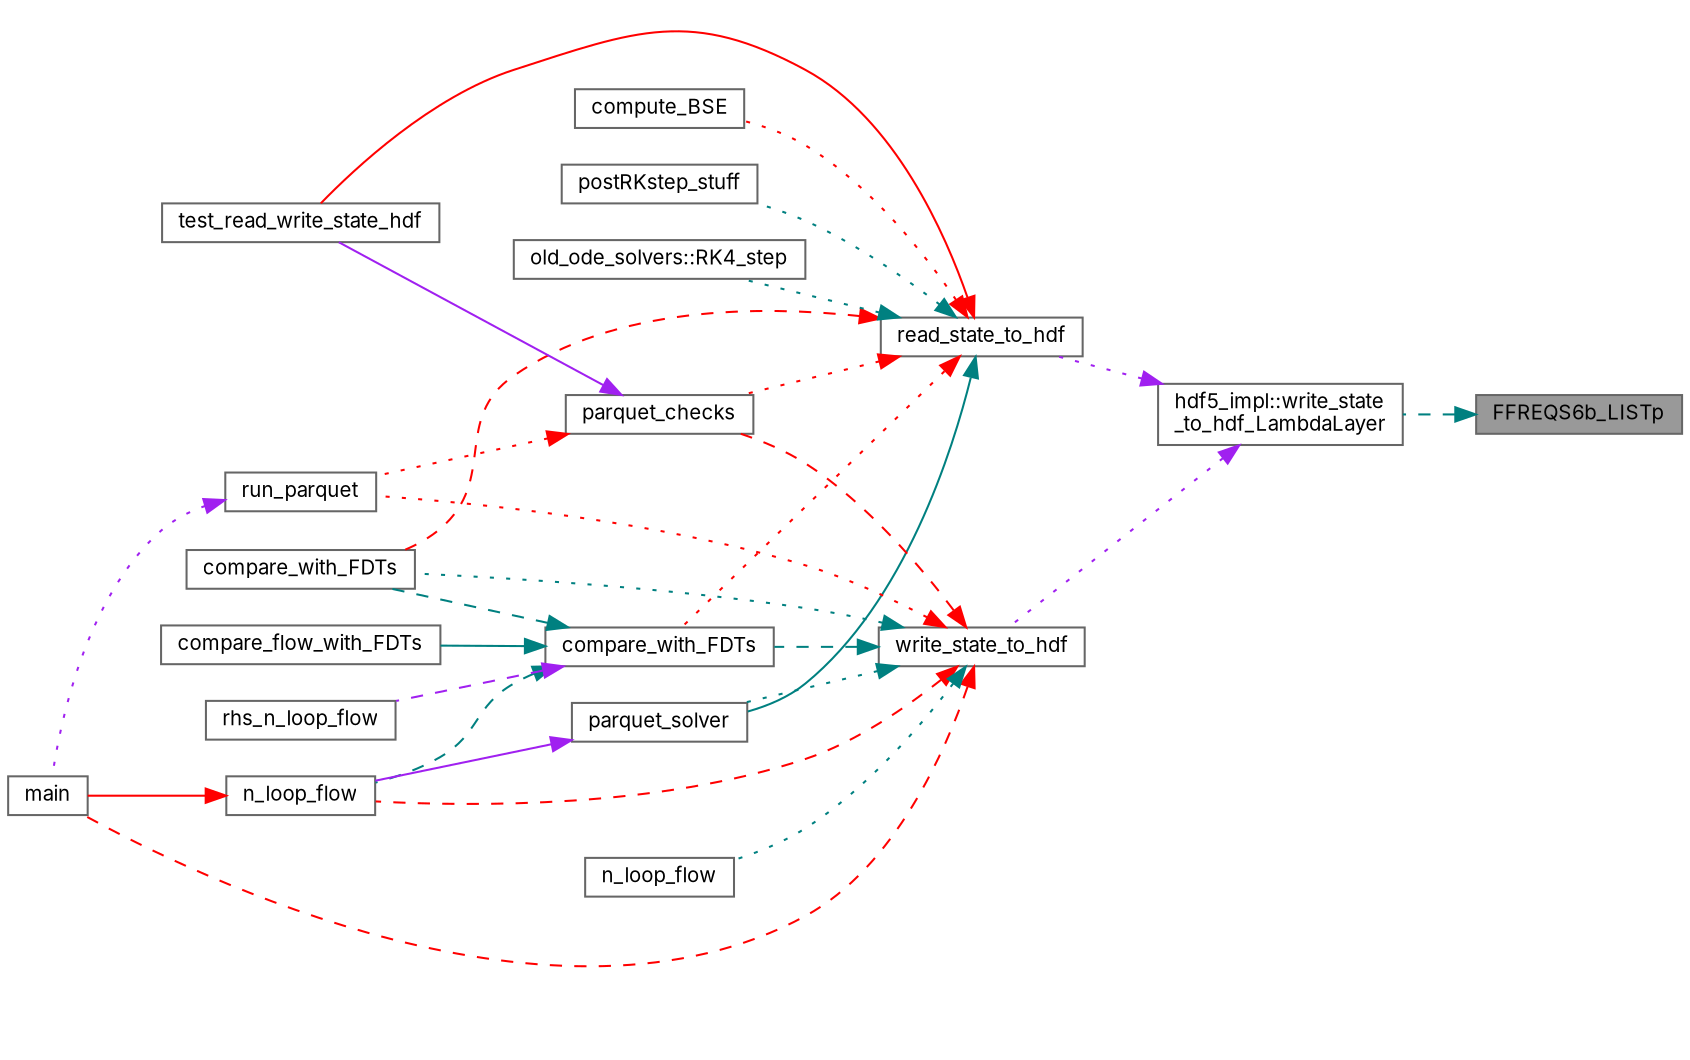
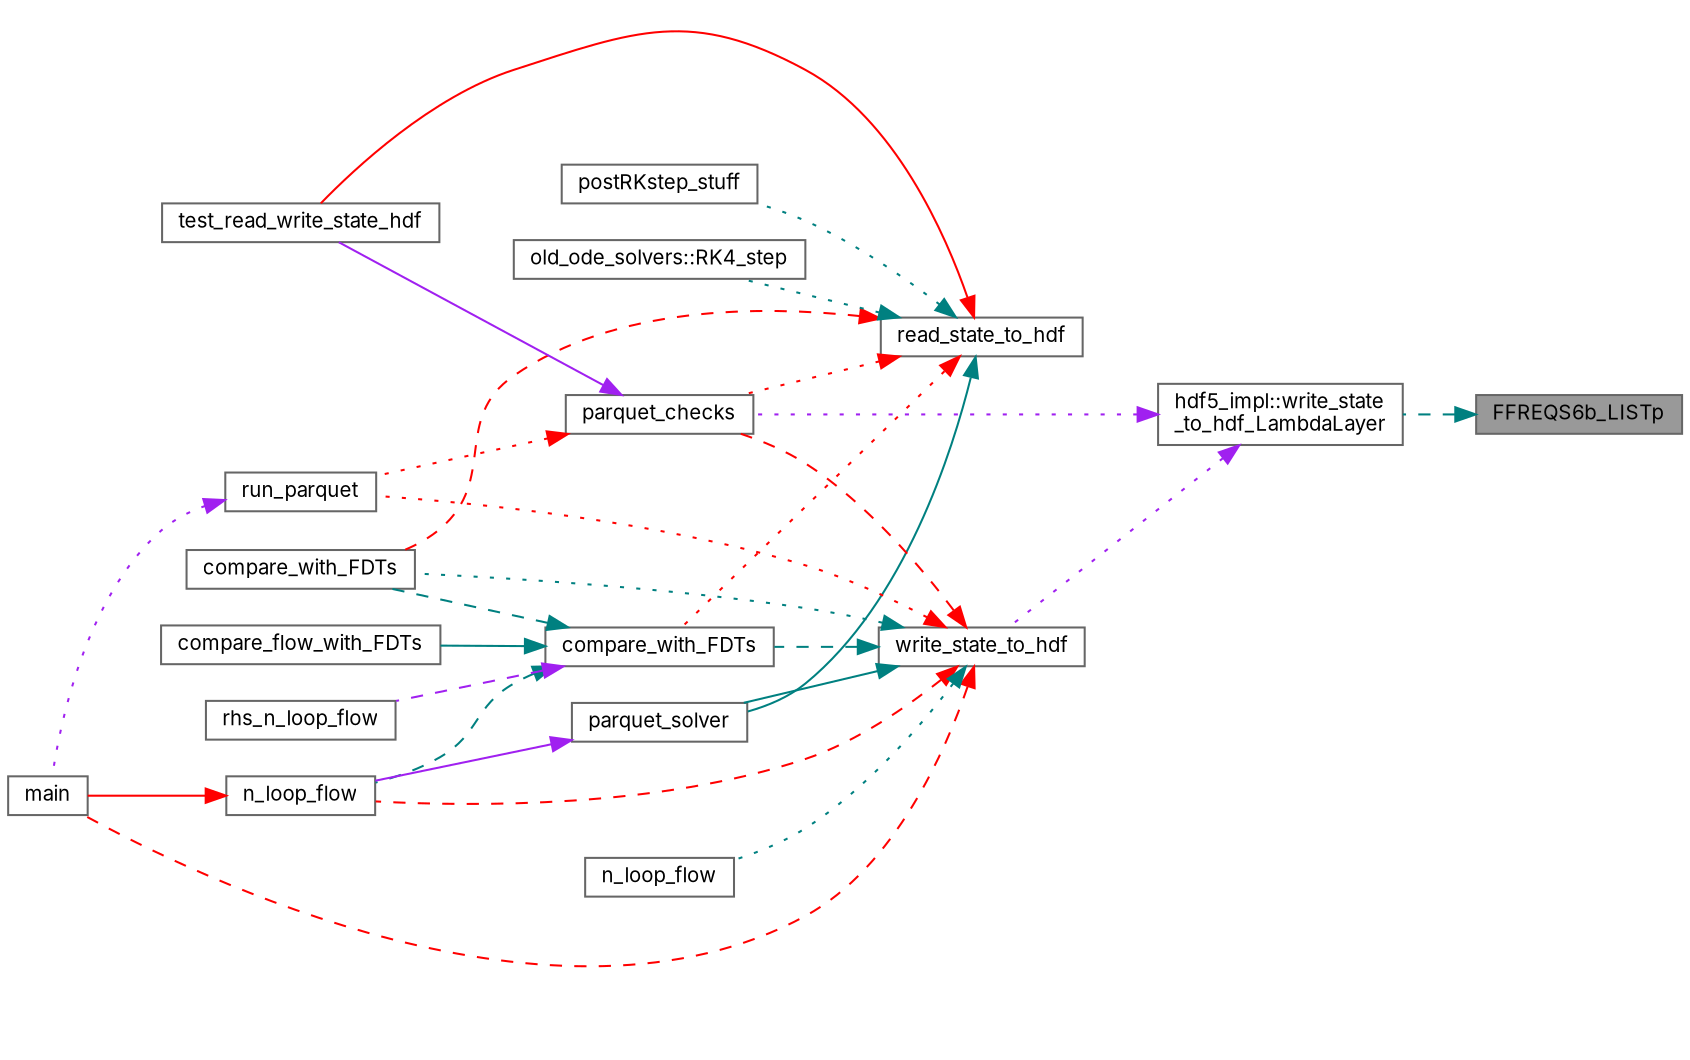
node "compute_BSE": removed
edge "read_state_to_hdf" -> "hdf5_impl::write_state _to_hdf_LambdaLayer": now "parquet_checks" -> "hdf5_impl::write_state _to_hdf_LambdaLayer"
edge "parquet_solver" -> "write_state_to_hdf": style dotted -> solid
